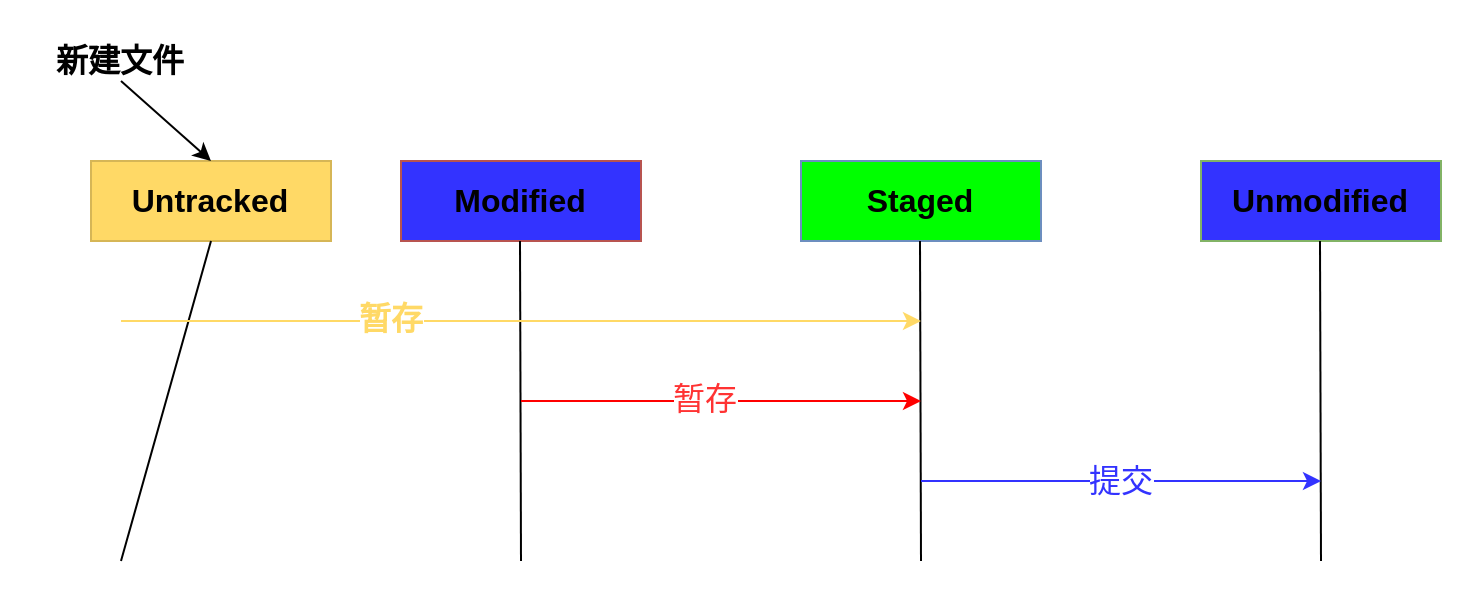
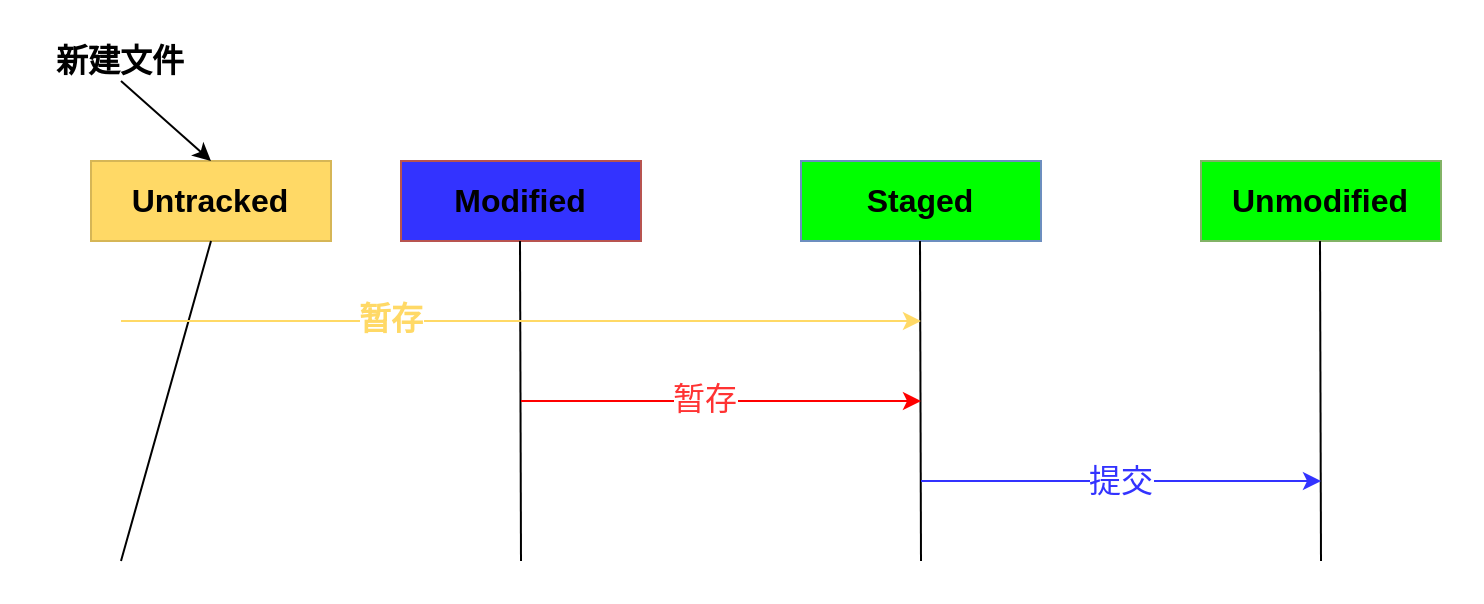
node "Unmodified": fillcolor #3333ff -> #00ff00
